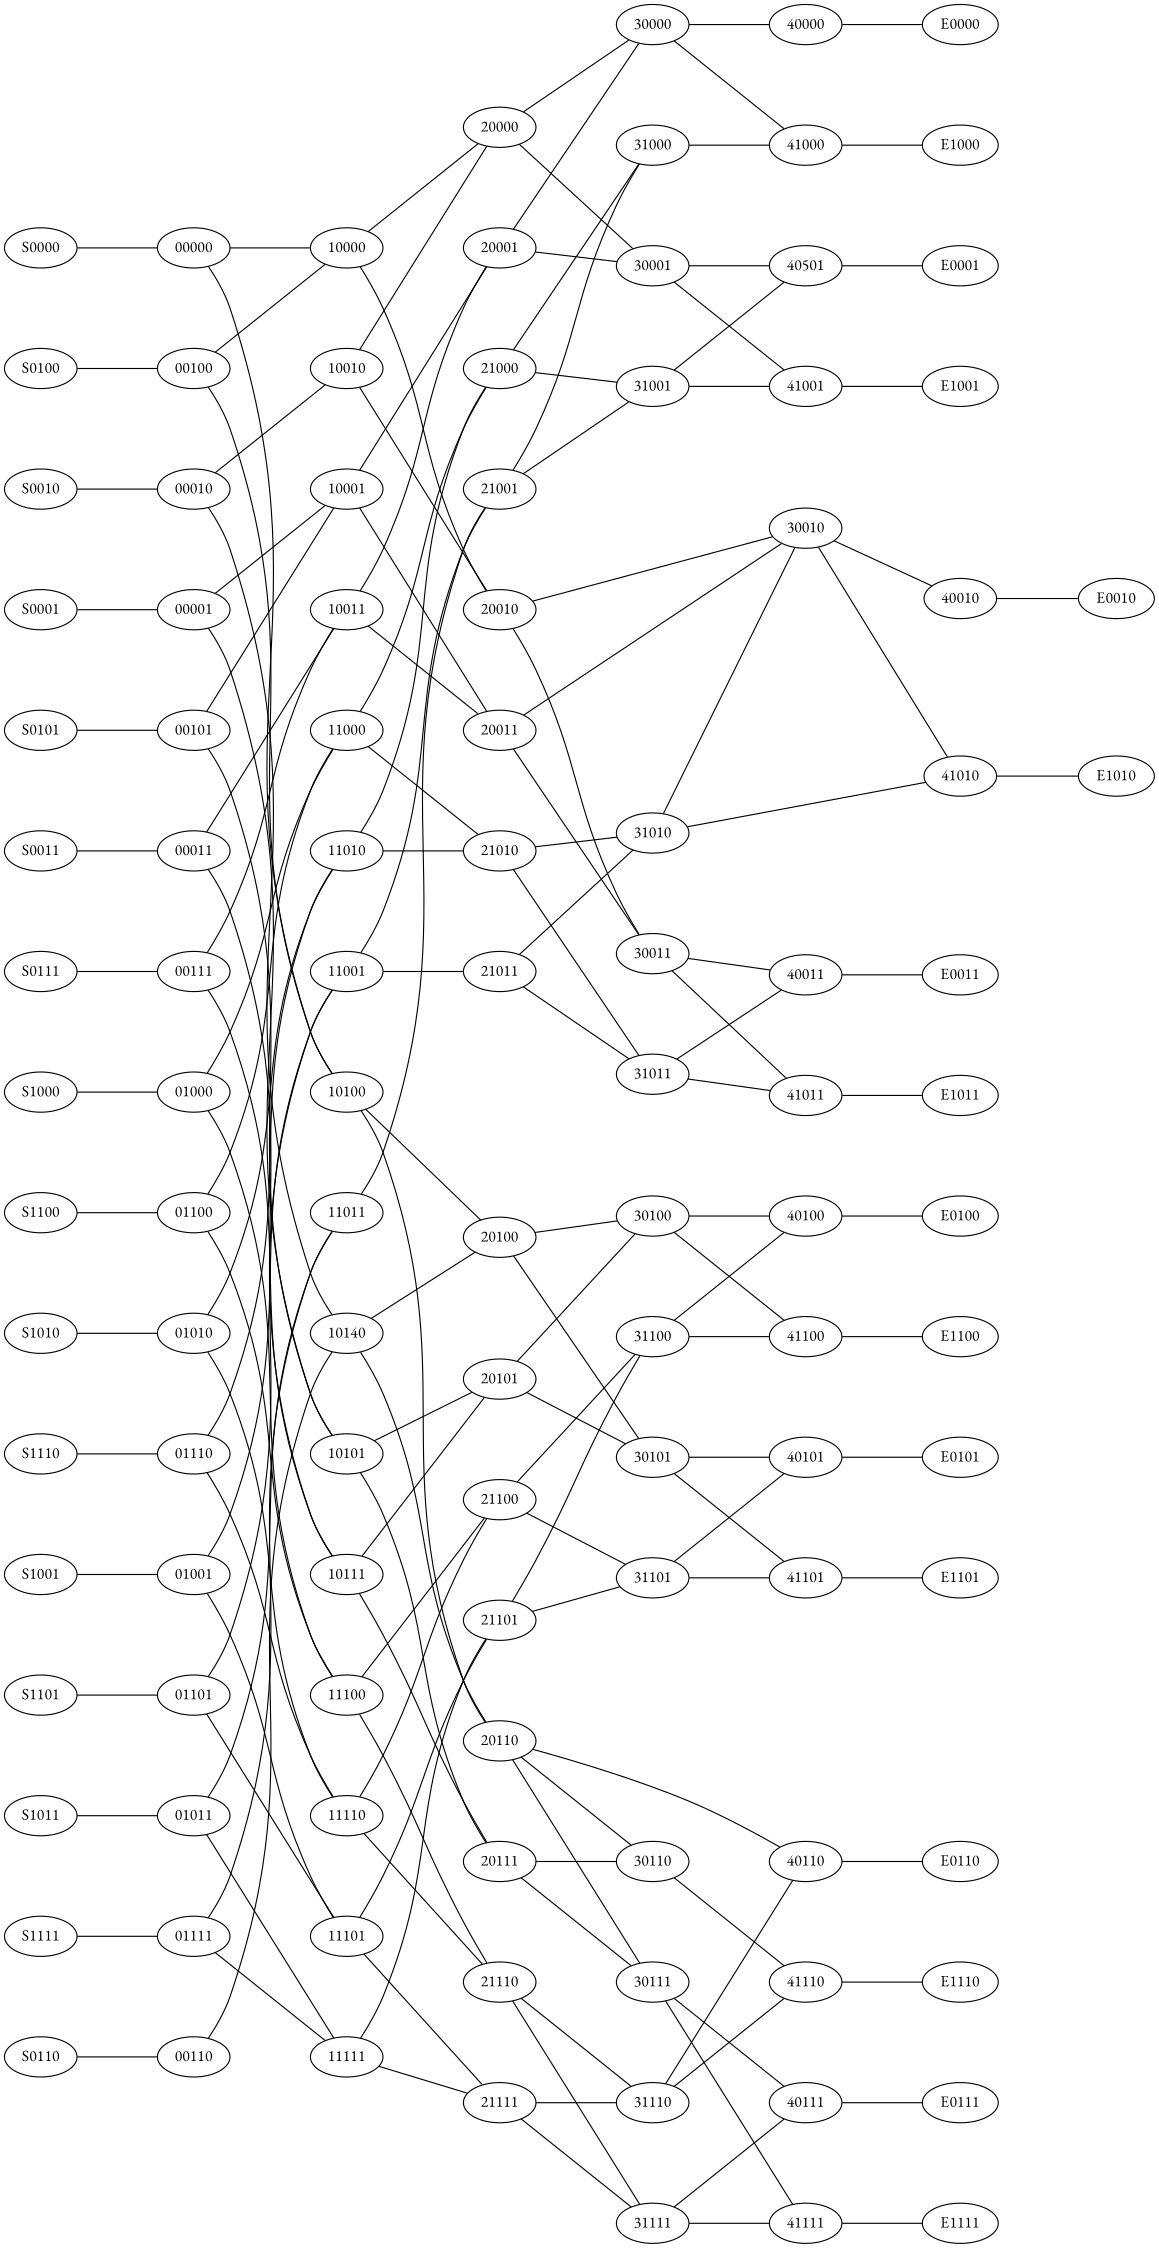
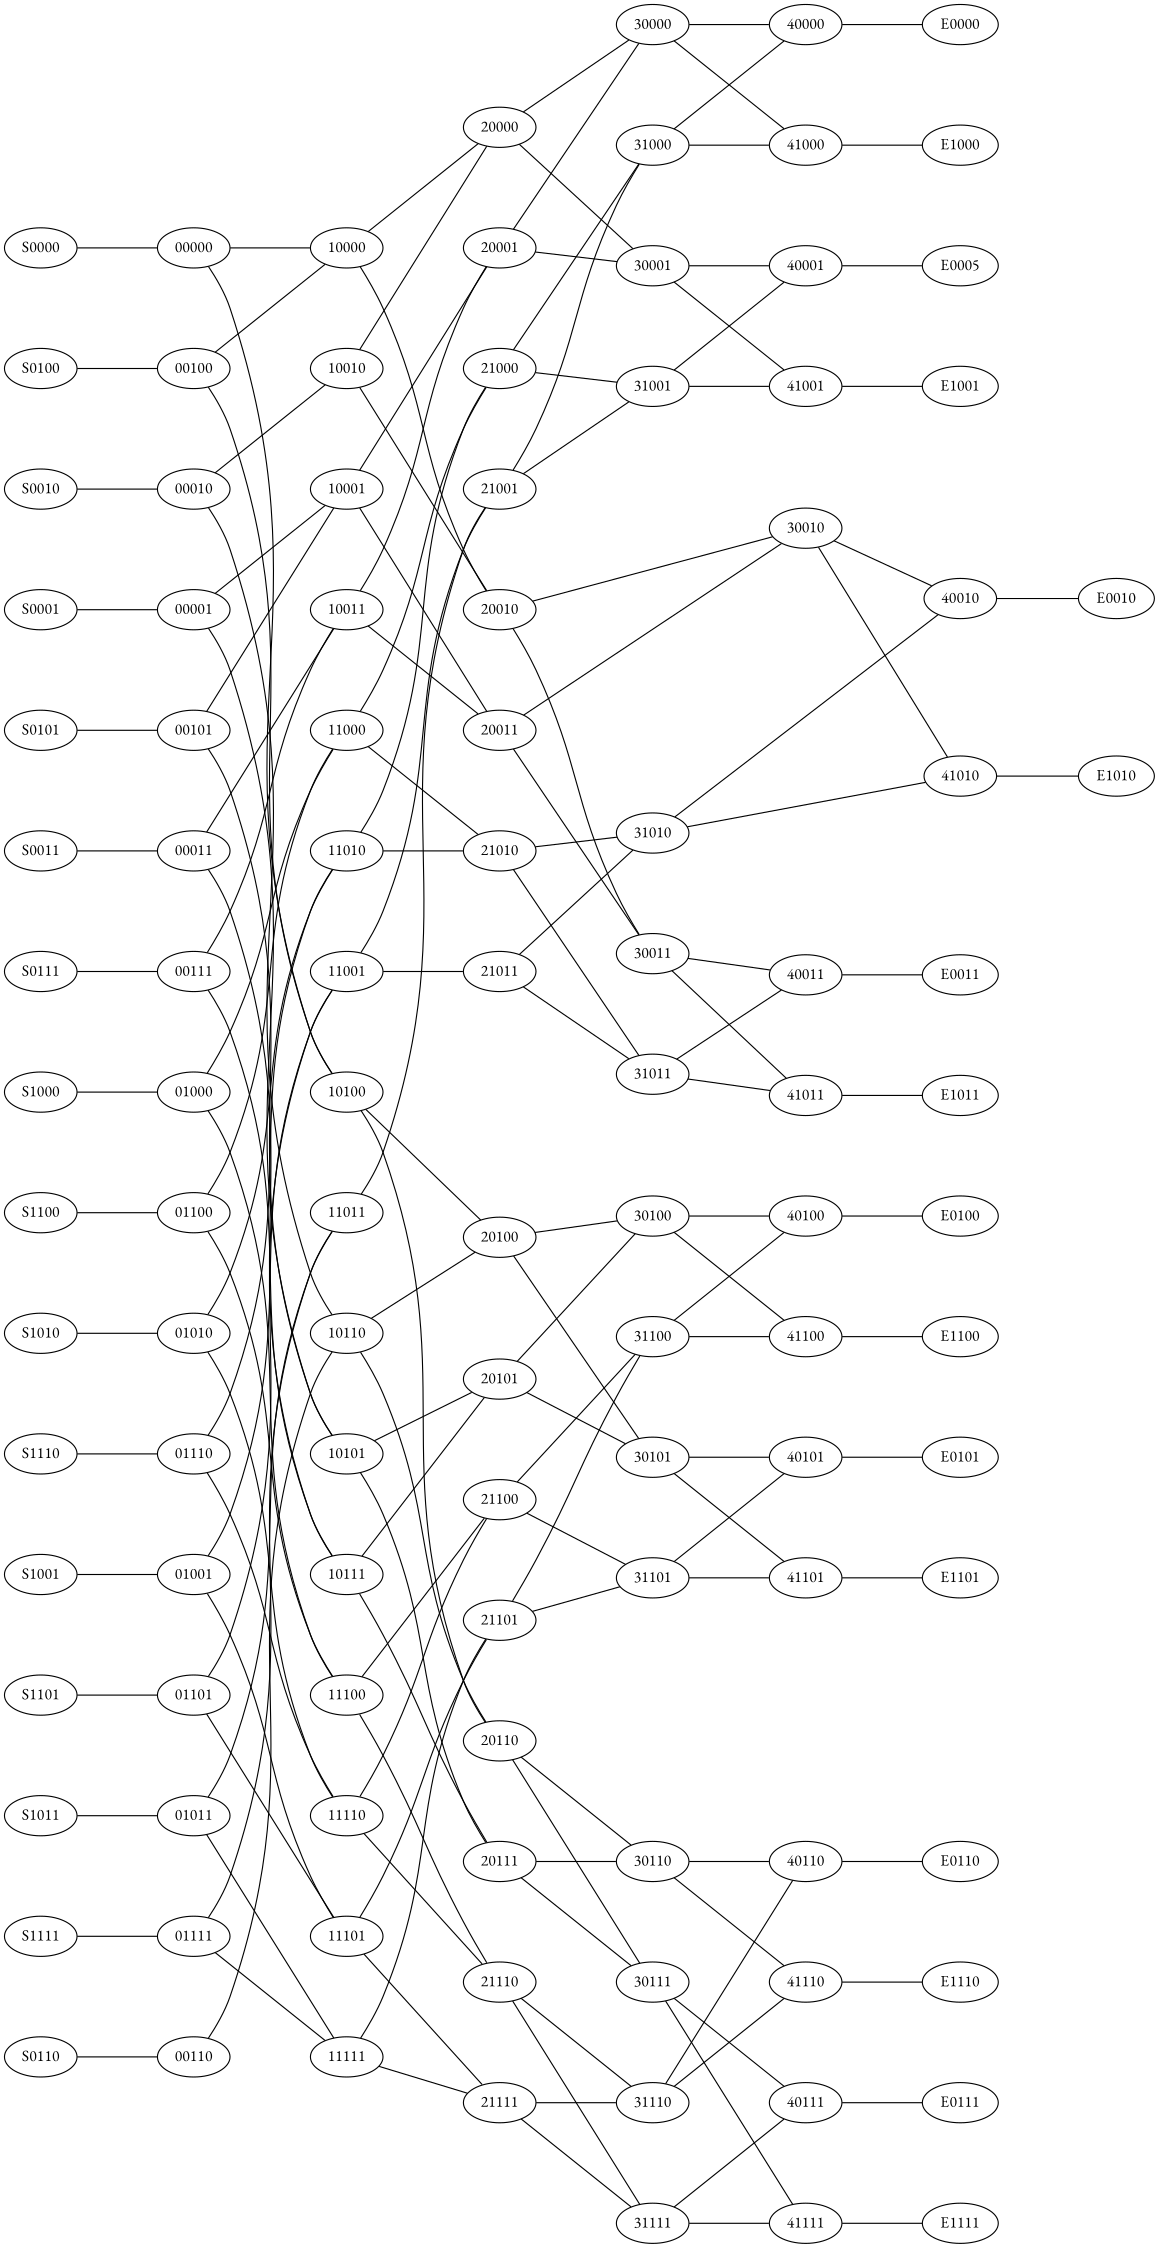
edge "40000" -- "31000": added
node "40501": label "40501" -> "40001"
node "E0001": label "E0001" -> "E0005"
edge "30010" -- "31010": now "40010" -- "31010"
node "10140": label "10140" -> "10110"
edge "20110" -- "40110": now "30110" -- "40110"
